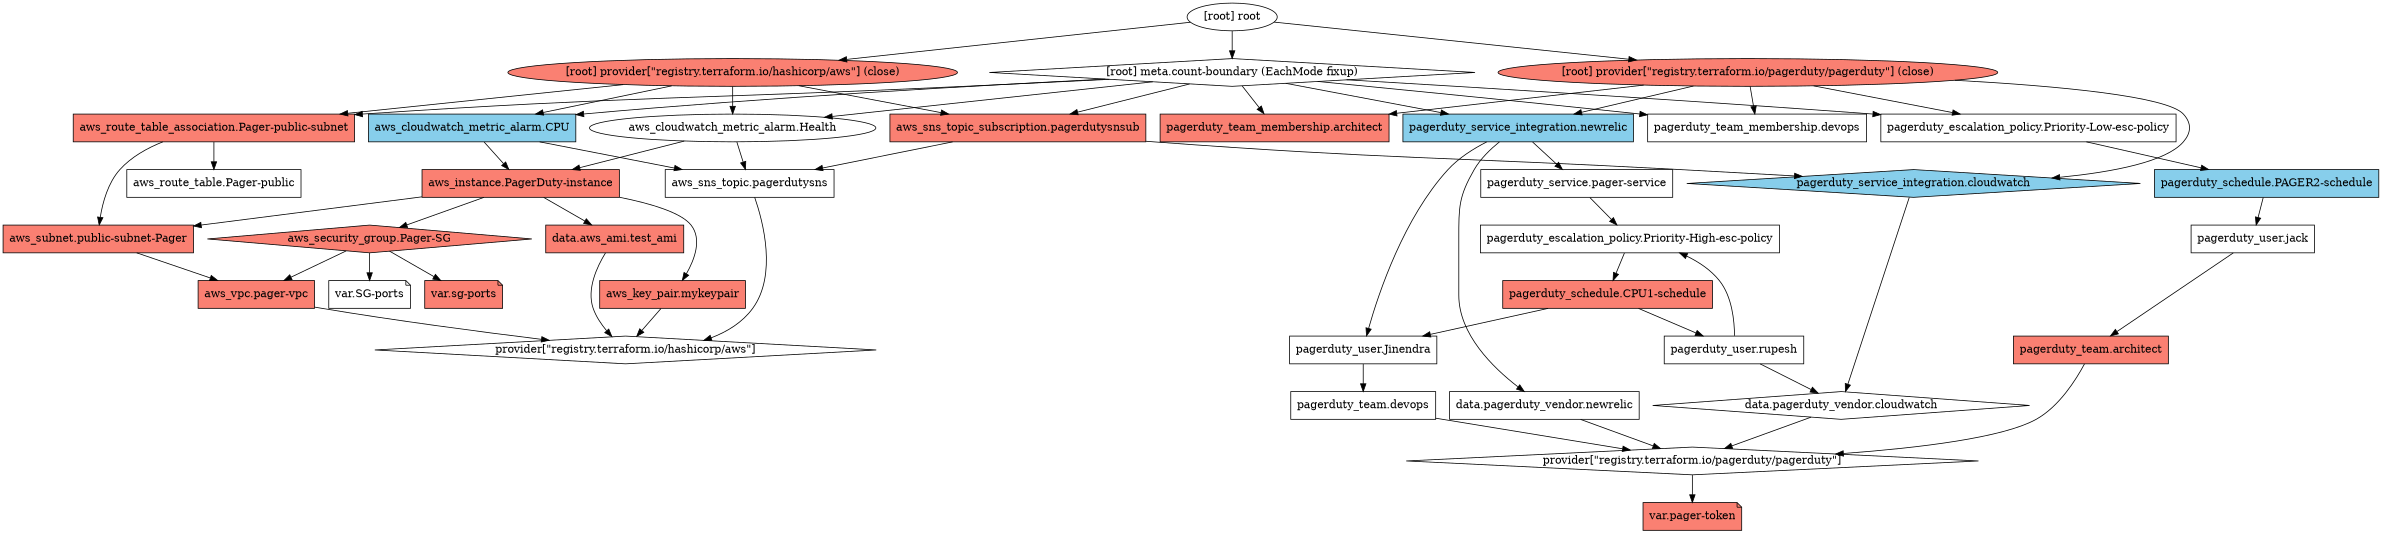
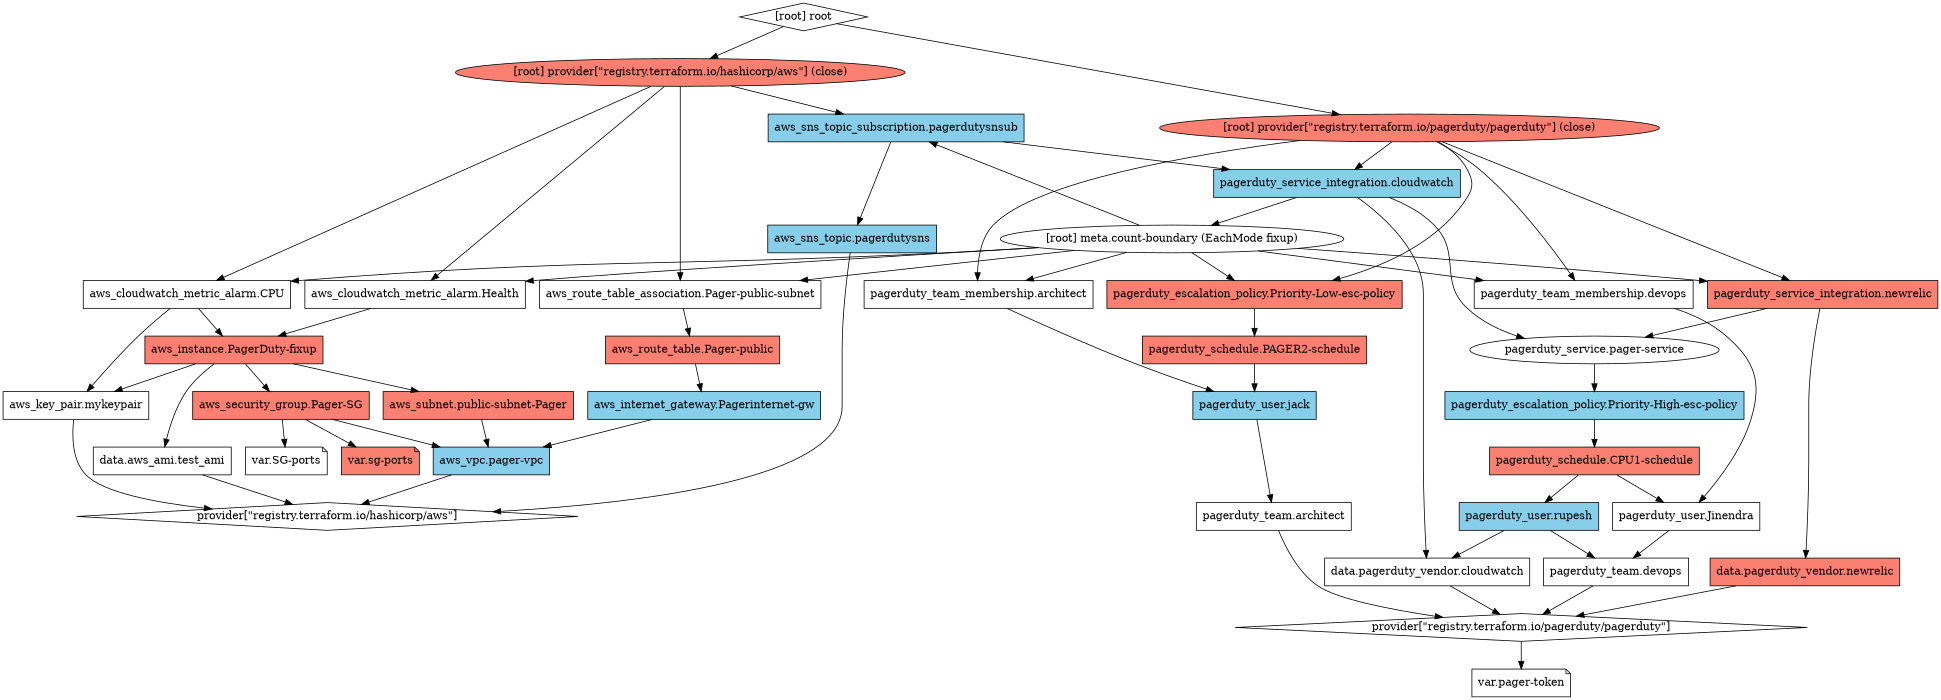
node "[root] root": shape ellipse -> diamond
edge "[root] root" -> "[root] meta.count-boundary (EachMode fixup)": now "pagerduty_service_integration.cloudwatch" -> "[root] meta.count-boundary (EachMode fixup)"
node "[root] meta.count-boundary (EachMode fixup)": shape diamond -> ellipse
node "aws_route_table_association.Pager-public-subnet": fillcolor salmon -> white
node "aws_cloudwatch_metric_alarm.CPU": fillcolor skyblue -> white
node "aws_cloudwatch_metric_alarm.Health": shape ellipse -> box
node "aws_sns_topic_subscription.pagerdutysnsub": fillcolor salmon -> skyblue
node "pagerduty_team_membership.architect": fillcolor salmon -> white
node "pagerduty_service_integration.newrelic": fillcolor skyblue -> salmon
node "pagerduty_escalation_policy.Priority-Low-esc-policy": fillcolor white -> salmon
edge "aws_cloudwatch_metric_alarm.Health" -> "aws_sns_topic.pagerdutysns": removed
edge "aws_cloudwatch_metric_alarm.CPU" -> "aws_sns_topic.pagerdutysns": now "aws_cloudwatch_metric_alarm.CPU" -> "aws_key_pair.mykeypair"
edge "aws_route_table_association.Pager-public-subnet" -> "aws_subnet.public-subnet-Pager": removed
node "aws_route_table.Pager-public": fillcolor white -> salmon
node "aws_instance.PagerDuty-instance": label "aws_instance.PagerDuty-instance" -> "aws_instance.PagerDuty-fixup"
node "aws_sns_topic.pagerdutysns": fillcolor white -> skyblue
node "pagerduty_service.pager-service": shape box -> ellipse
node "pagerduty_service_integration.cloudwatch": shape diamond -> box
node "pagerduty_schedule.PAGER2-schedule": fillcolor skyblue -> salmon
edge "pagerduty_service_integration.newrelic" -> "pagerduty_user.Jinendra": now "pagerduty_team_membership.devops" -> "pagerduty_user.Jinendra"
node "aws_security_group.Pager-SG": shape diamond -> box
node "data.aws_ami.test_ami": fillcolor salmon -> white
node "pagerduty_escalation_policy.Priority-High-esc-policy": fillcolor white -> skyblue
node "pagerduty_user.jack": fillcolor white -> skyblue
edge "pagerduty_service_integration.cloudwatch" -> "pagerduty_service.pager-service": added
edge "pagerduty_user.rupesh" -> "pagerduty_escalation_policy.Priority-High-esc-policy": now "pagerduty_user.rupesh" -> "pagerduty_team.devops"
node "aws_vpc.pager-vpc": fillcolor salmon -> skyblue
node "aws_key_pair.mykeypair": fillcolor salmon -> white
node "pagerduty_user.rupesh": fillcolor white -> skyblue
node "pagerduty_team.architect": fillcolor salmon -> white
edge "pagerduty_team_membership.architect" -> "pagerduty_user.jack": added
node "aws_internet_gateway.Pagerinternet-gw": added
node "data.pagerduty_vendor.newrelic": fillcolor white -> salmon
node "data.pagerduty_vendor.cloudwatch": shape diamond -> box
node "var.pager-token": fillcolor salmon -> white
